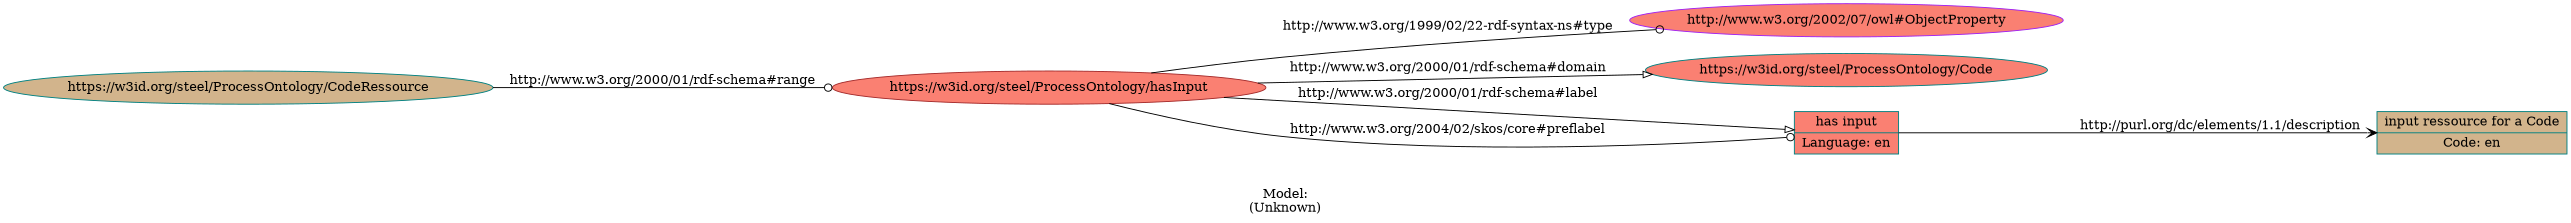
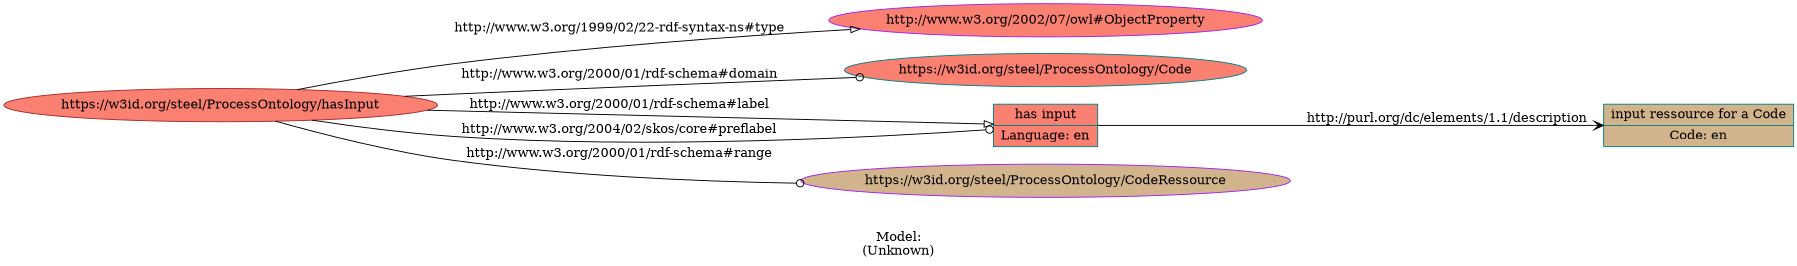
edge "https://w3id.org/steel/ProcessOntology/hasInput" -> "http://www.w3.org/2002/07/owl#ObjectProperty": arrowhead odot -> onormal
edge "https://w3id.org/steel/ProcessOntology/hasInput" -> "https://w3id.org/steel/ProcessOntology/Code": arrowhead onormal -> odot
node "https://w3id.org/steel/ProcessOntology/CodeRessource": color teal -> purple
edge "https://w3id.org/steel/ProcessOntology/CodeRessource" -> "https://w3id.org/steel/ProcessOntology/hasInput": reversed
